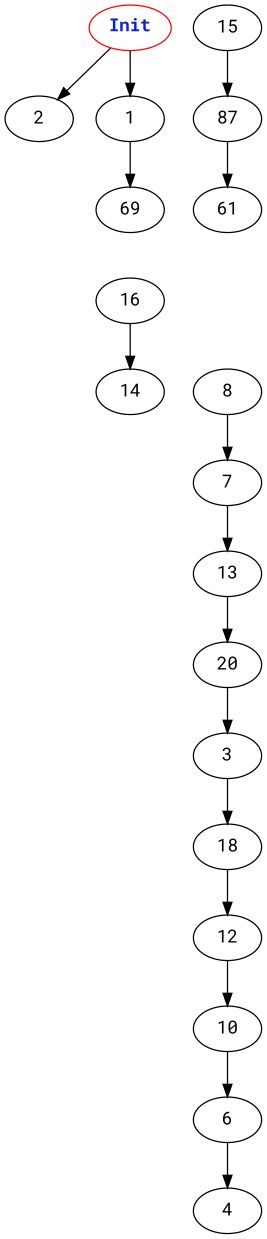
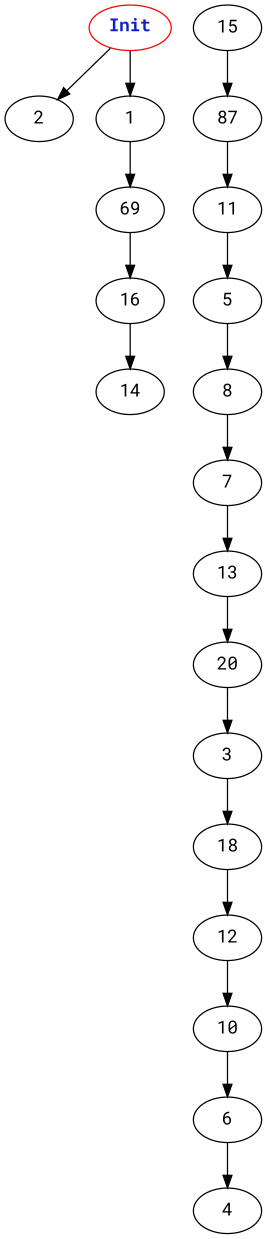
node "61": label "61" -> "11"
edge "69" -> "16": added
node "5": added
